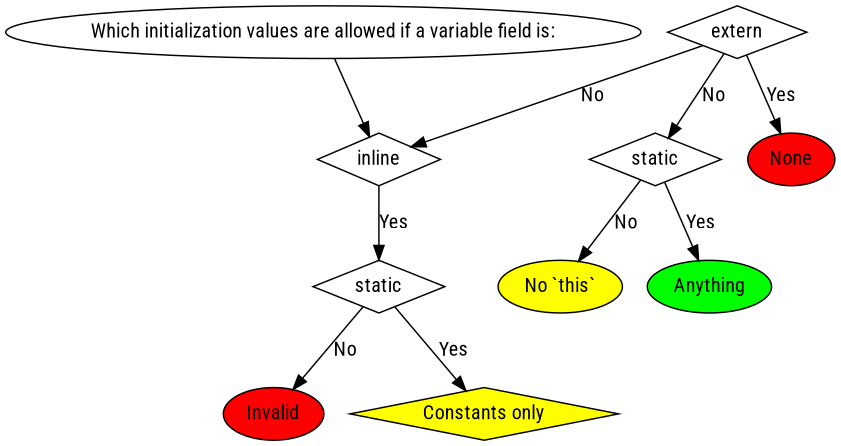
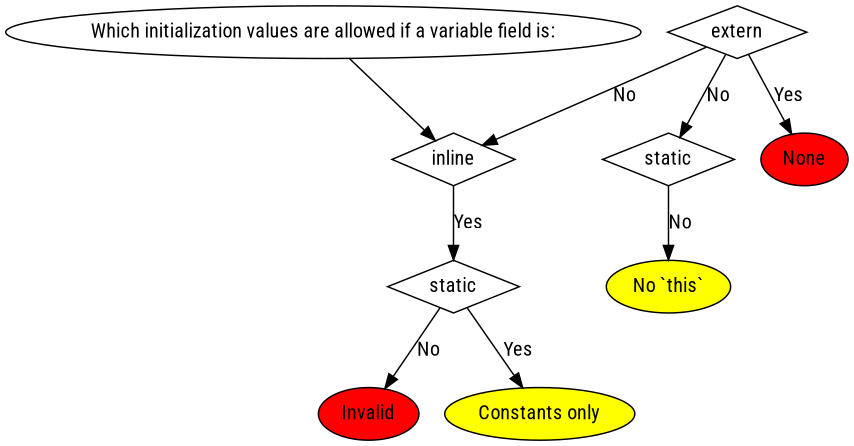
node "Anything": removed
node "Constants only": shape diamond -> ellipse
